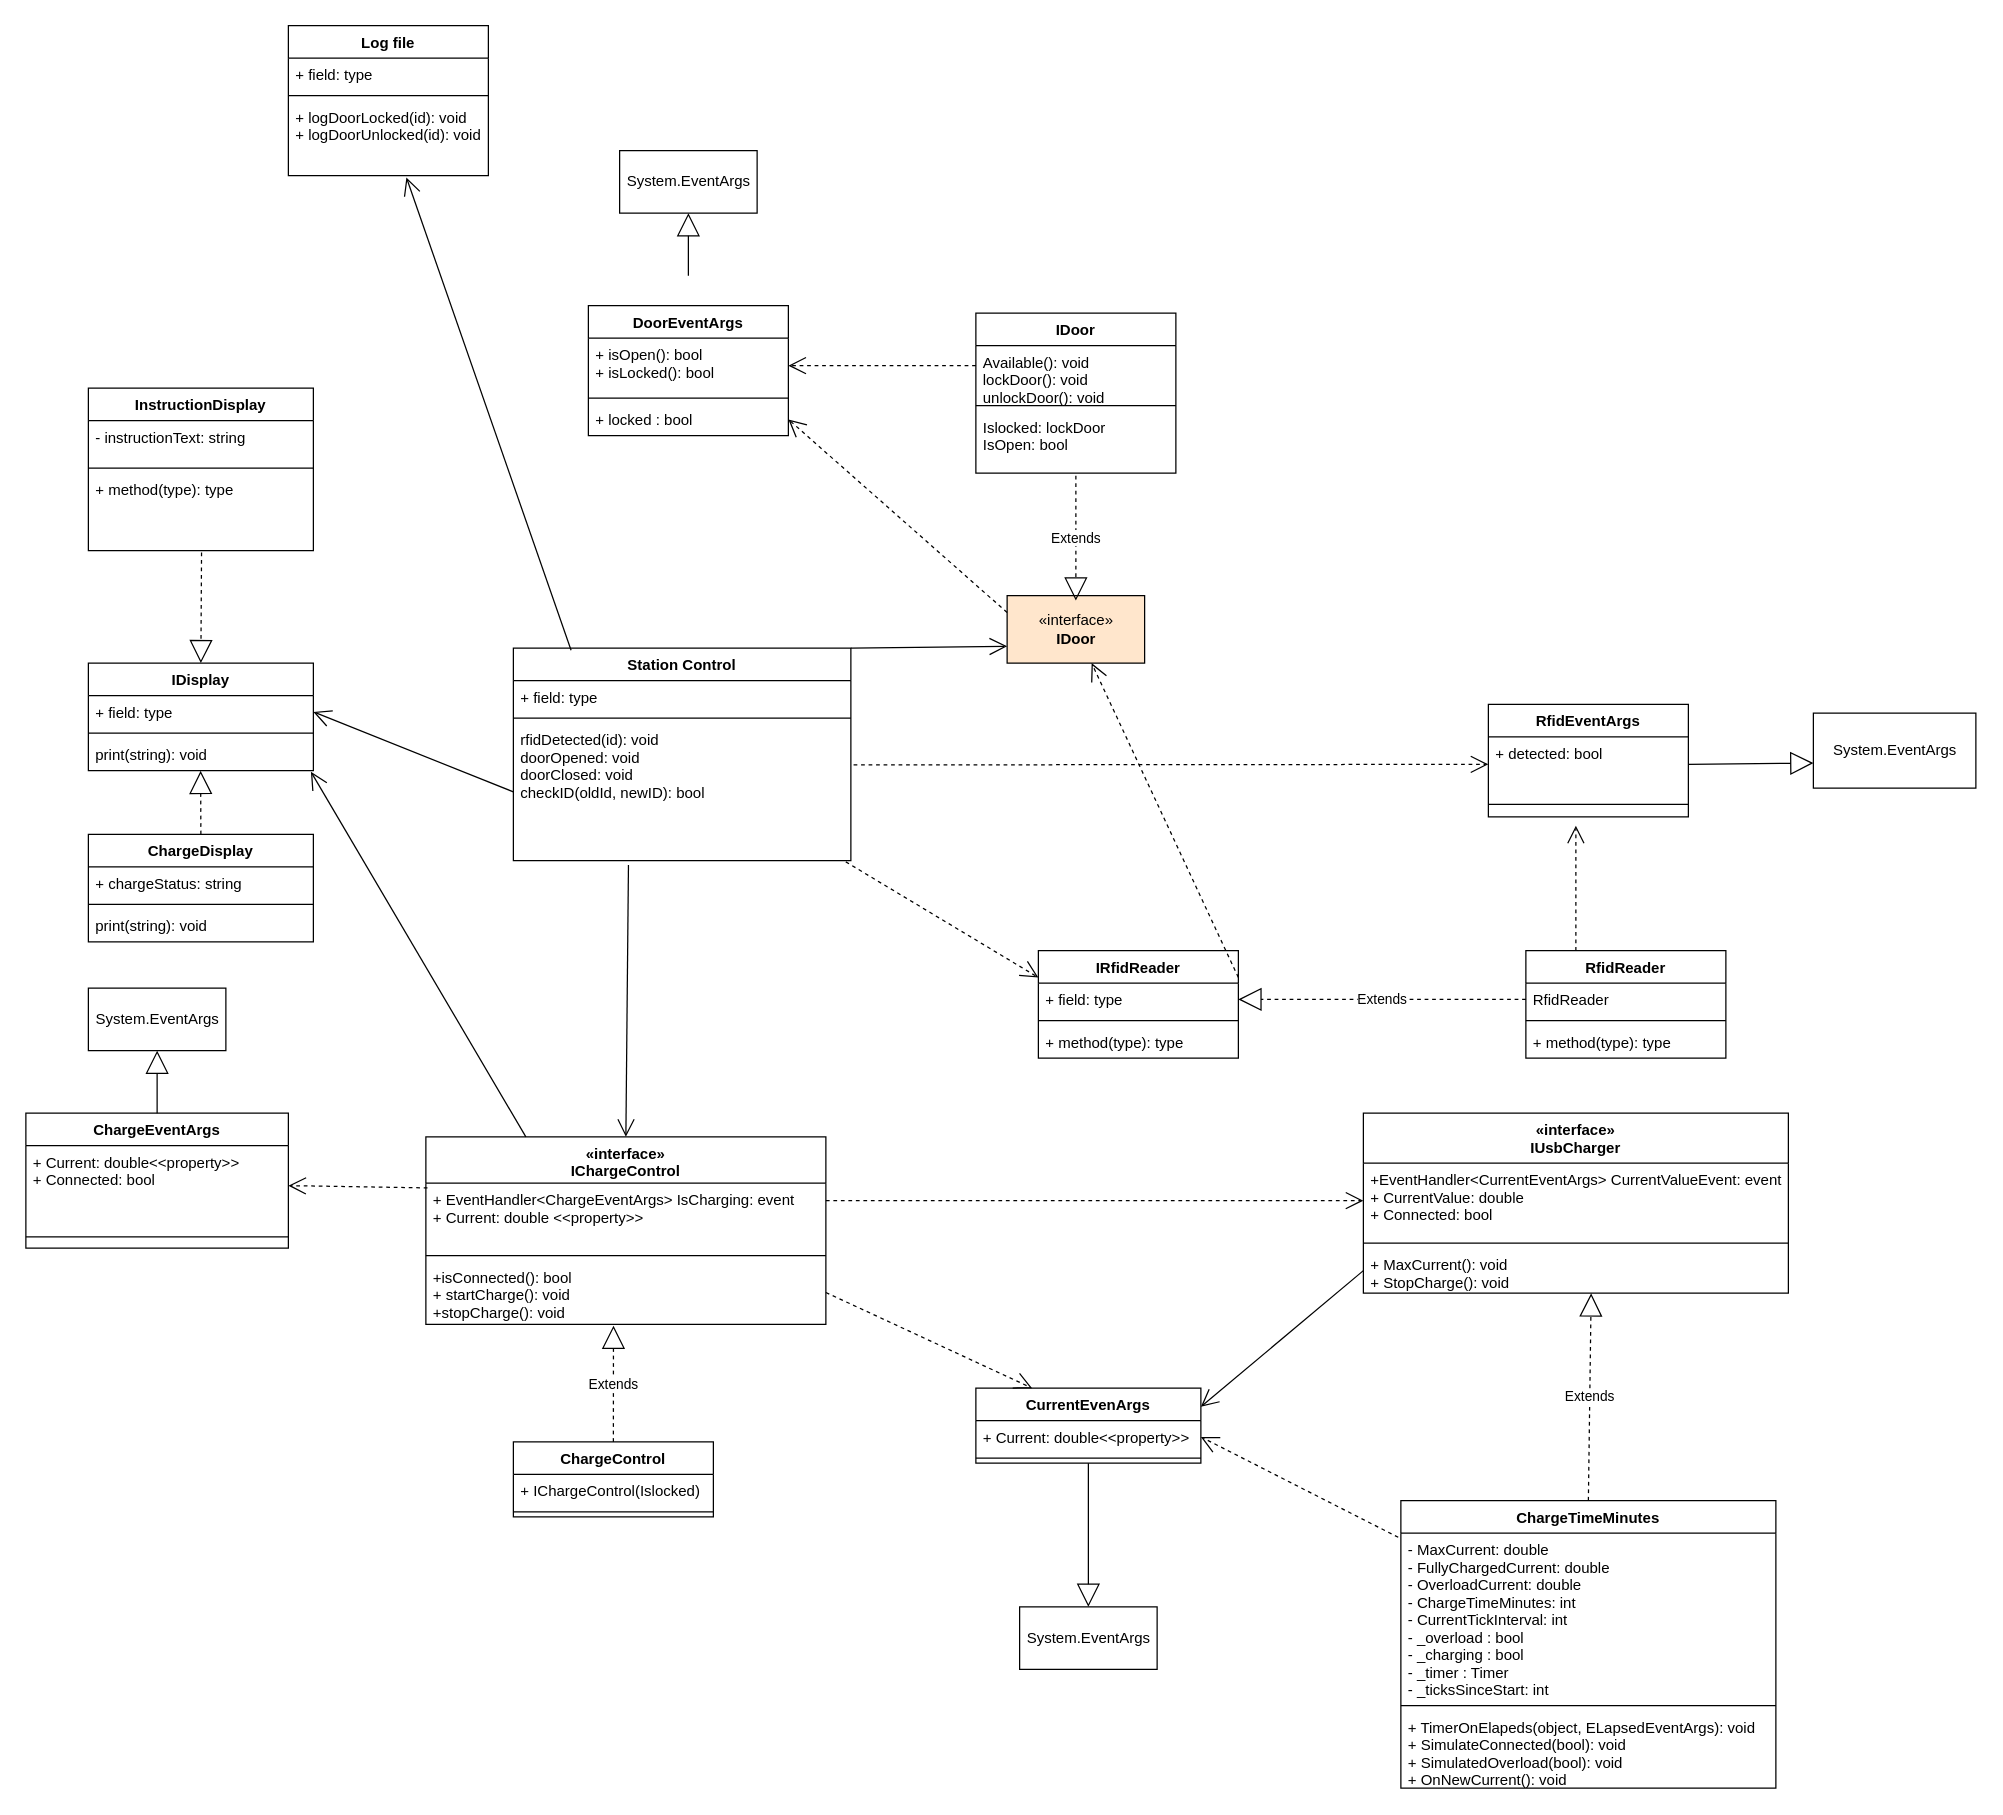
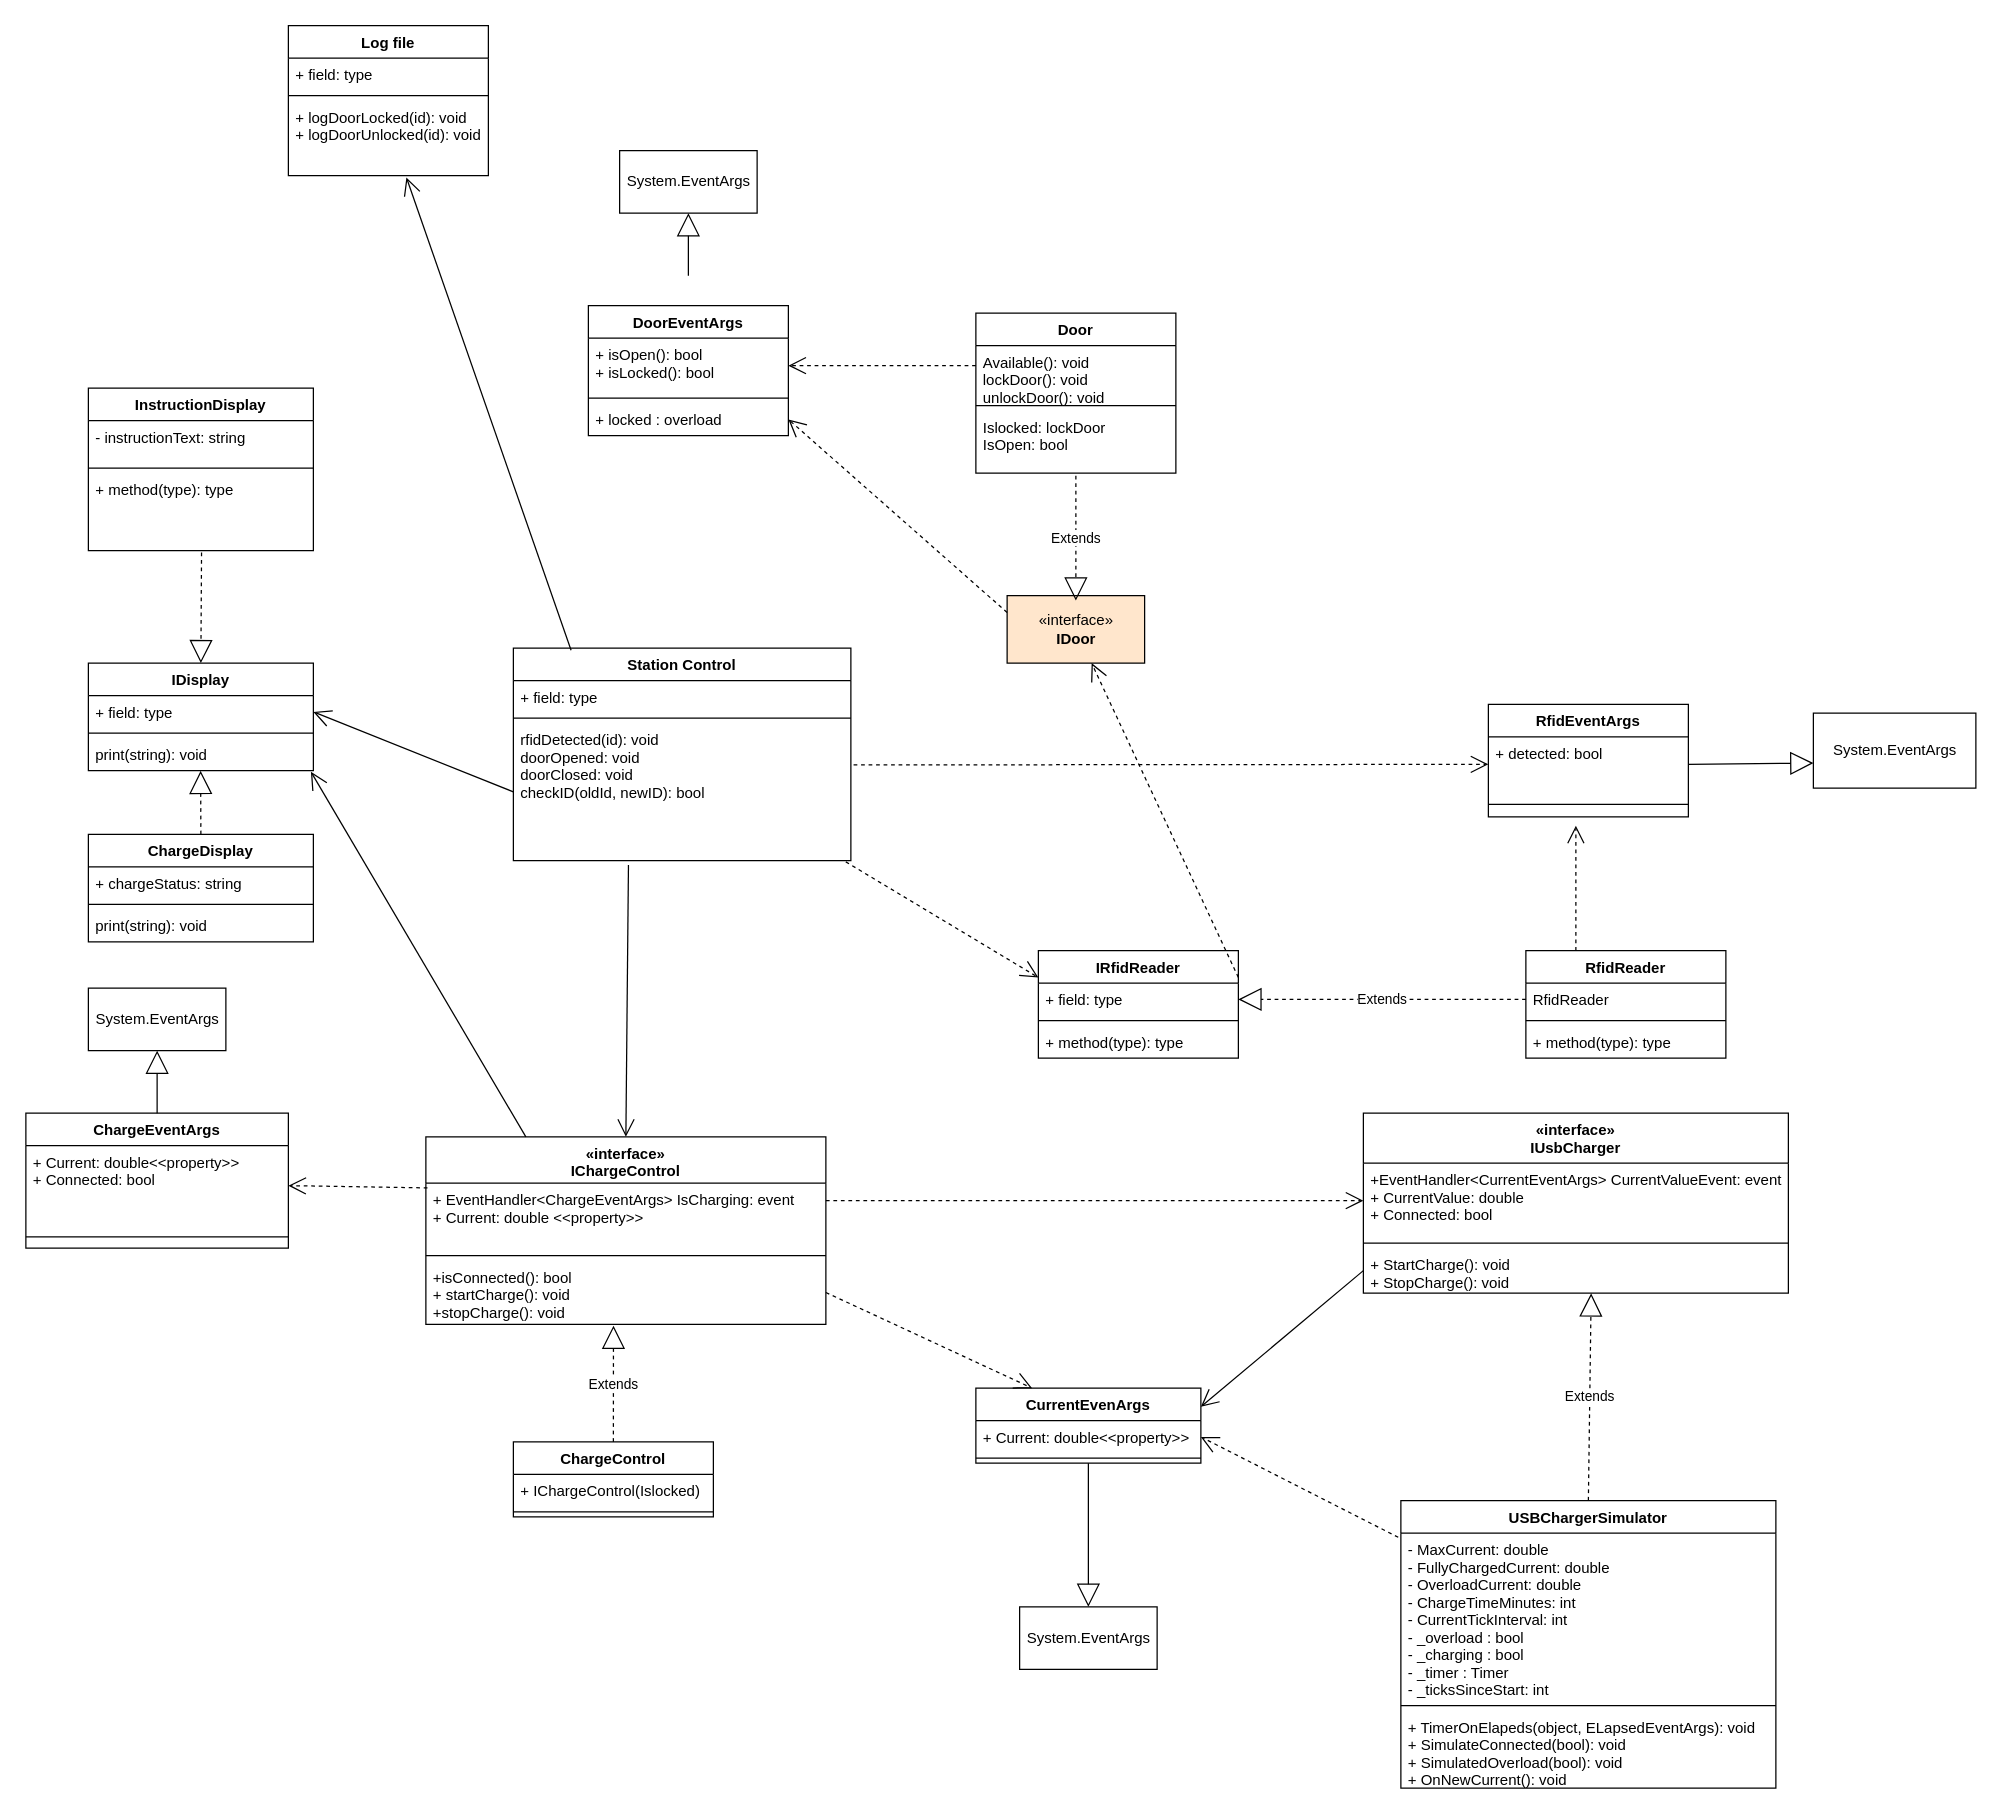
node "IDoor": label "IDoor" -> "Door"
node "+ locked : bool": label "+ locked : bool" -> "+ locked : overload"
edge "Station Control" -> "«interface» IDoor": removed
node "+ MaxCurrent(): void + StopCharge(): void": label "+ MaxCurrent(): void + StopCharge(): void" -> "+ StartCharge(): void + StopCharge(): void"
node "ChargeTimeMinutes": label "ChargeTimeMinutes" -> "USBChargerSimulator"
